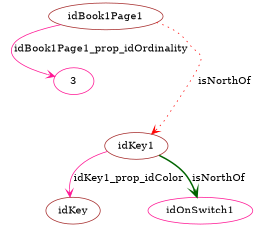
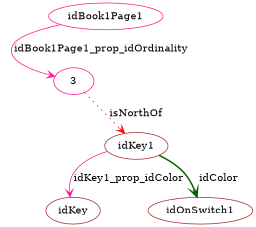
node "idBook1Page1": color brown -> deeppink
edge "idBook1Page1" -> "idKey1": now "3" -> "idKey1"
edge "idKey1" -> "idOnSwitch1": label "isNorthOf" -> "idColor"
node "idOnSwitch1": color deeppink -> brown
